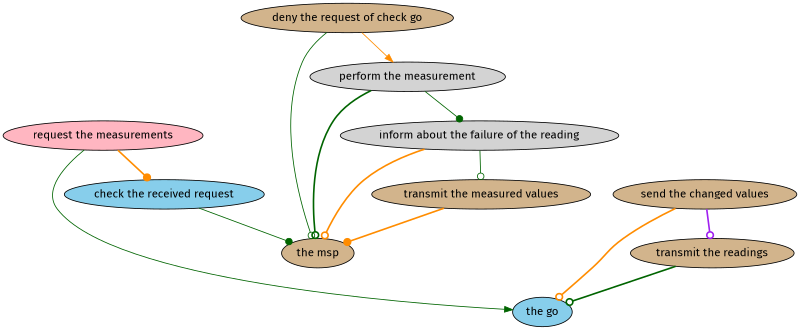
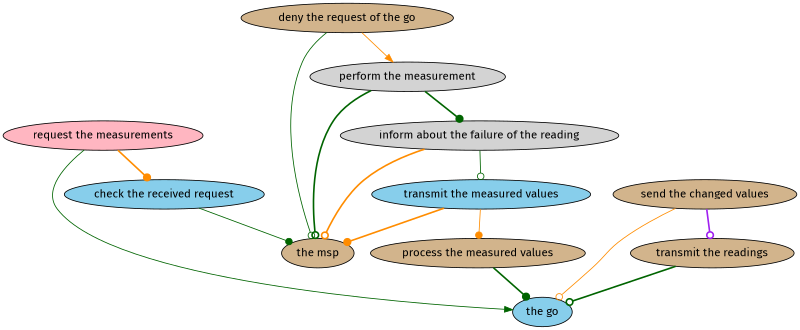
node "deny the request of check go": label "deny the request of check go" -> "deny the request of the go"
edge "perform the measurement" -> "inform about the failure of the reading": style solid -> bold
node "transmit the measured values": fillcolor tan -> skyblue
edge "send the changed values" -> "the go": style bold -> solid
node "process the measured values": added
